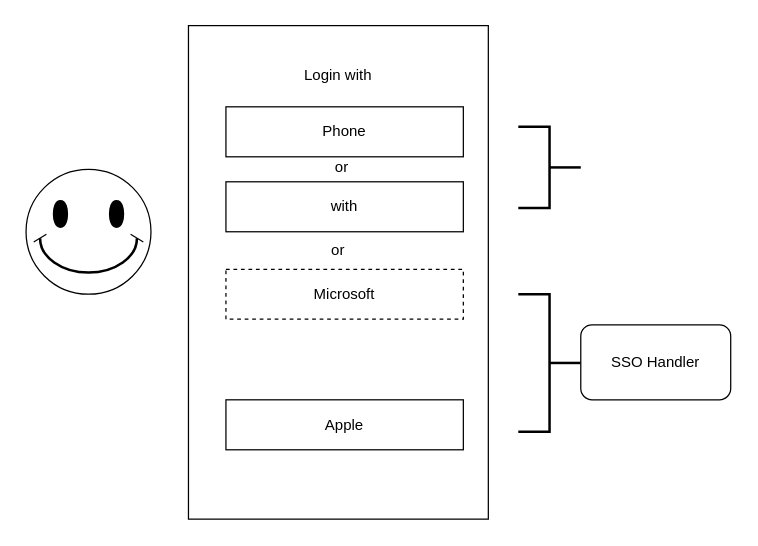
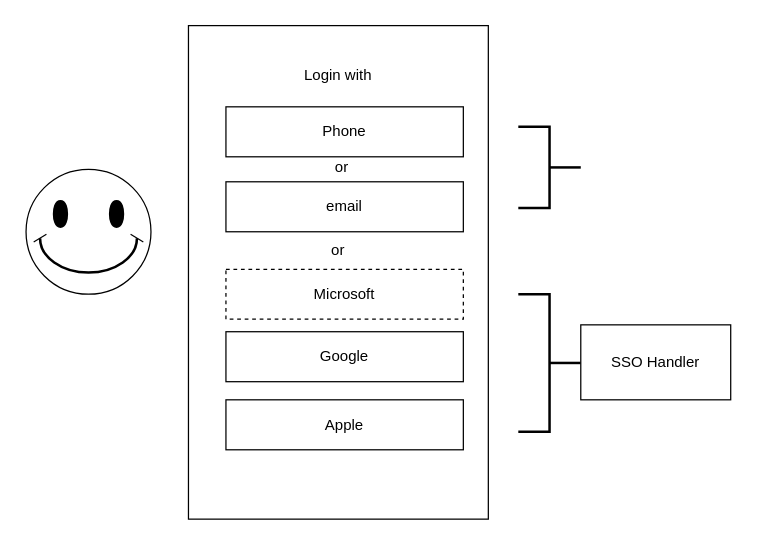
node "with": label "with" -> "email"
node "Google": added
node "SSO Handler": shape rounded rectangle -> rectangle
